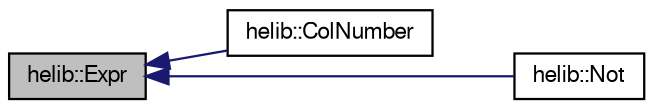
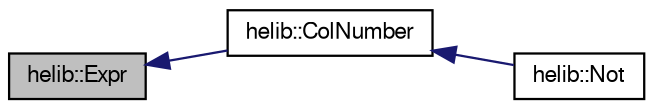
edge "helib::Not" -> "helib::Expr": now "helib::Not" -> "helib::ColNumber"
